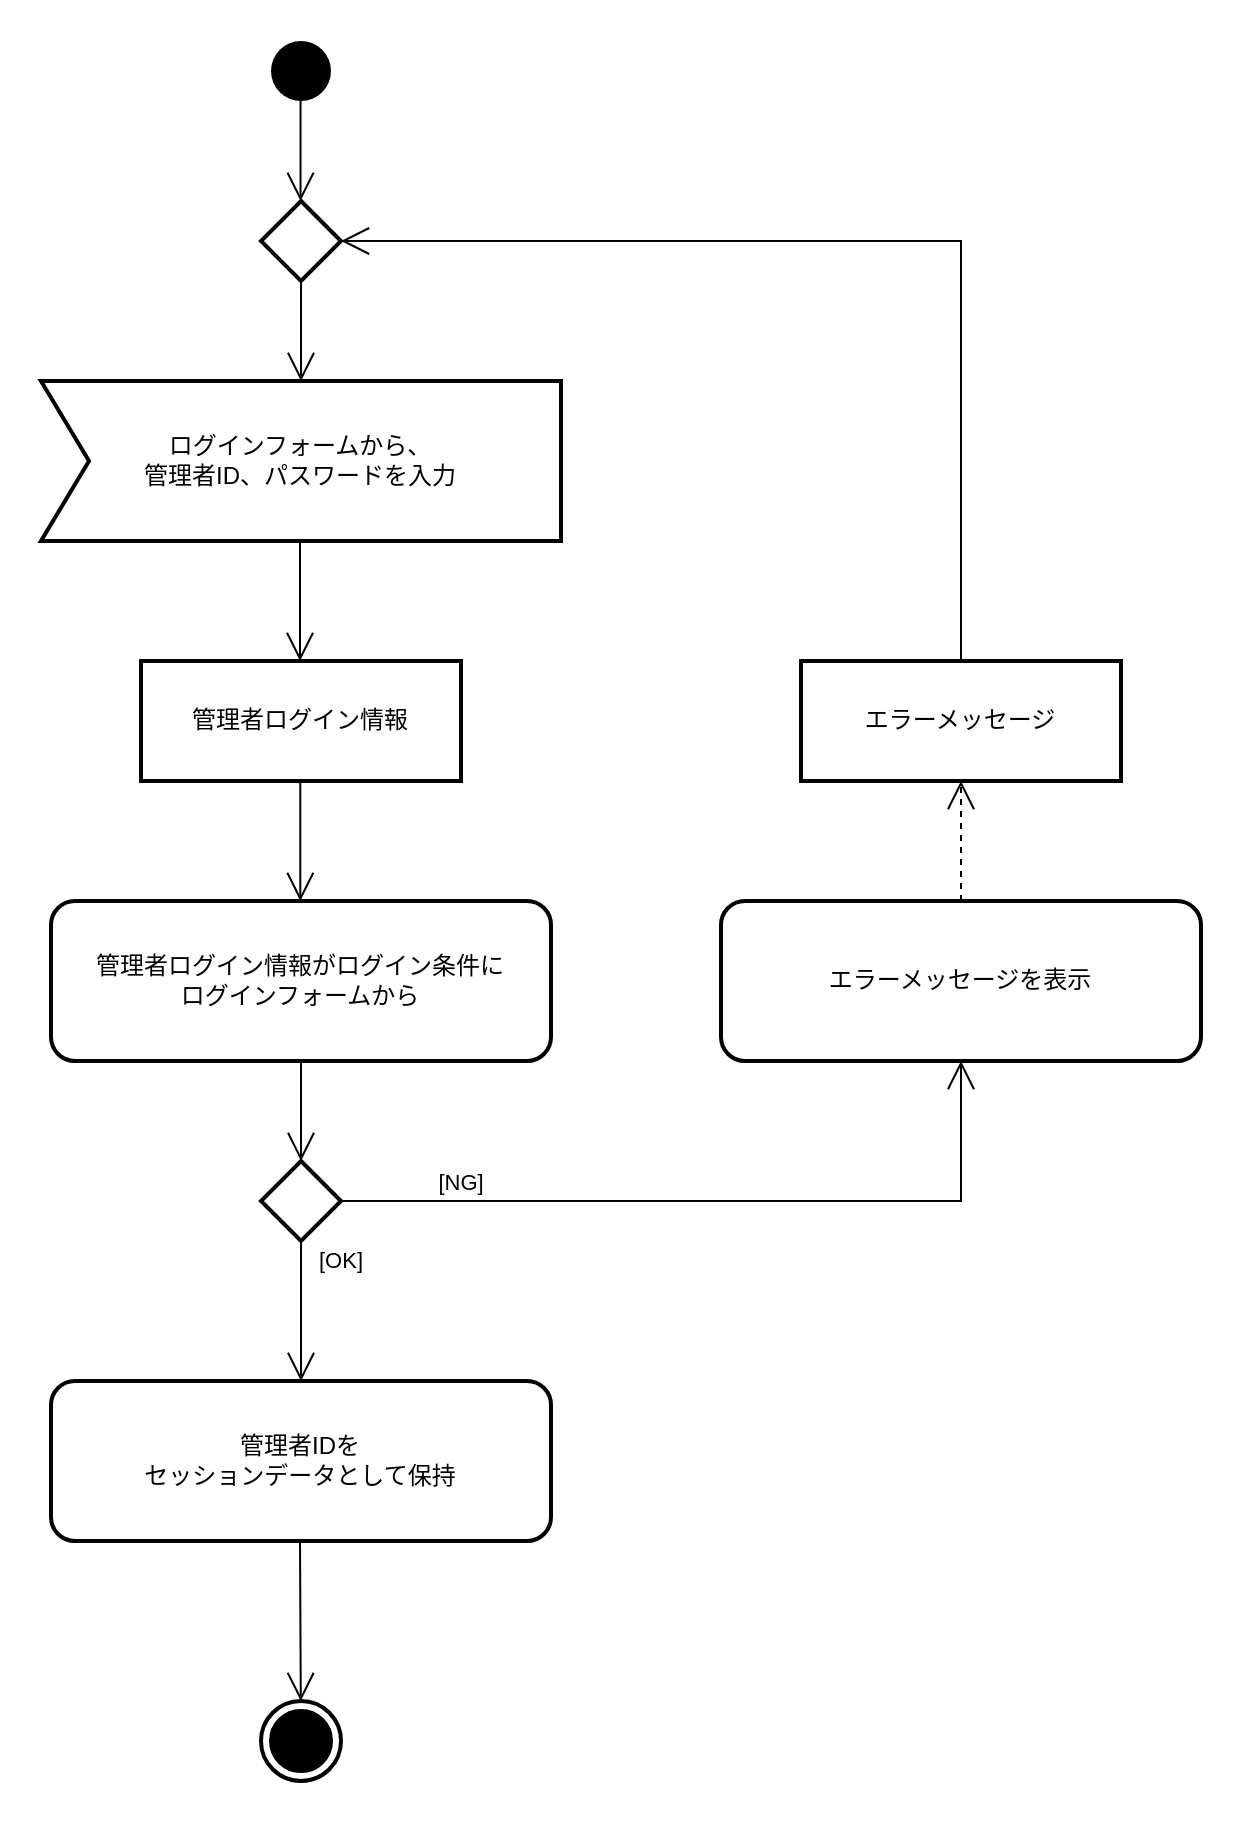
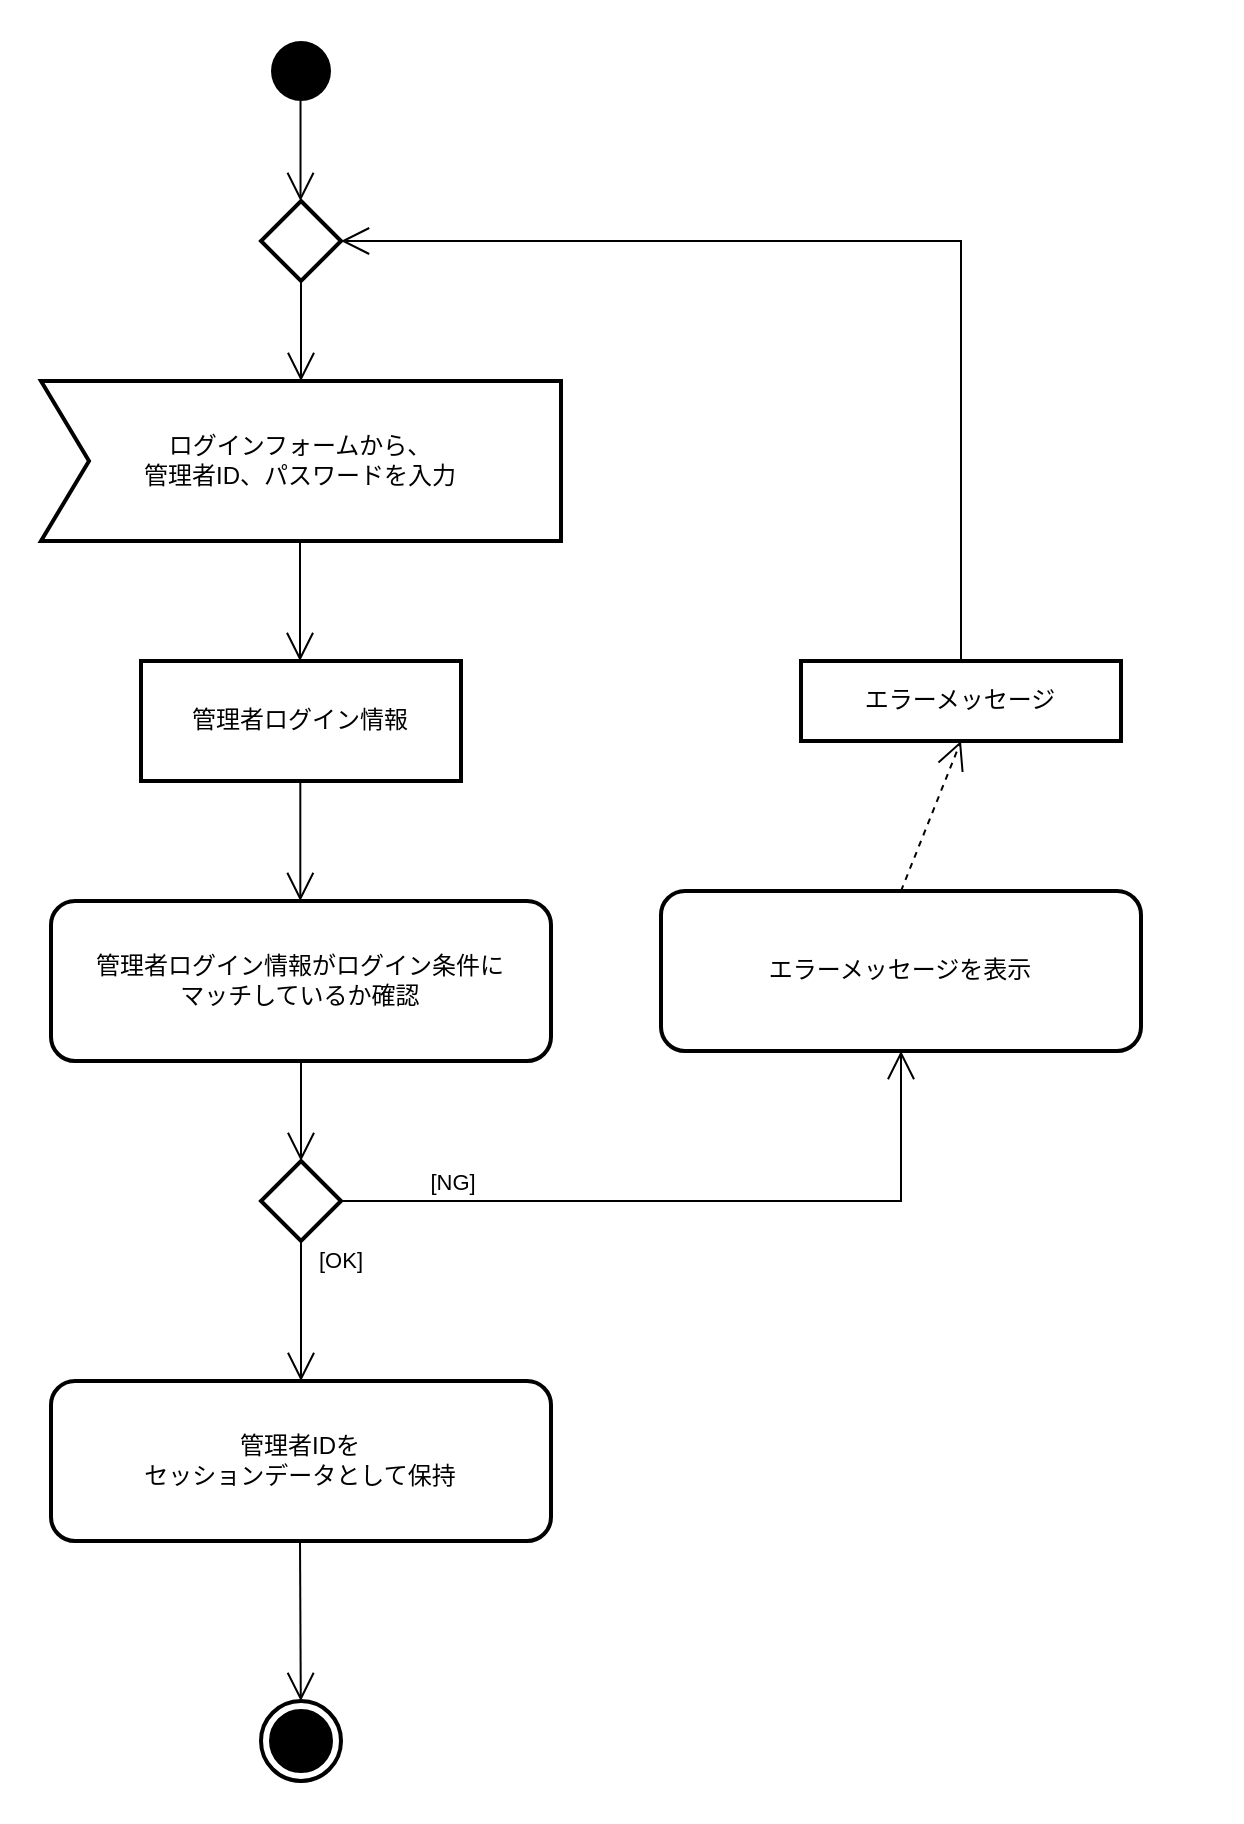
node "エラーメッセージ": size 320x120 -> 320x80
node "管理者ログイン情報がログイン条件に ログインフォームから": label "管理者ログイン情報がログイン条件に ログインフォームから" -> "管理者ログイン情報がログイン条件に マッチしているか確認"
node "エラーメッセージを表示": moved (961, 981) -> (901, 971)
